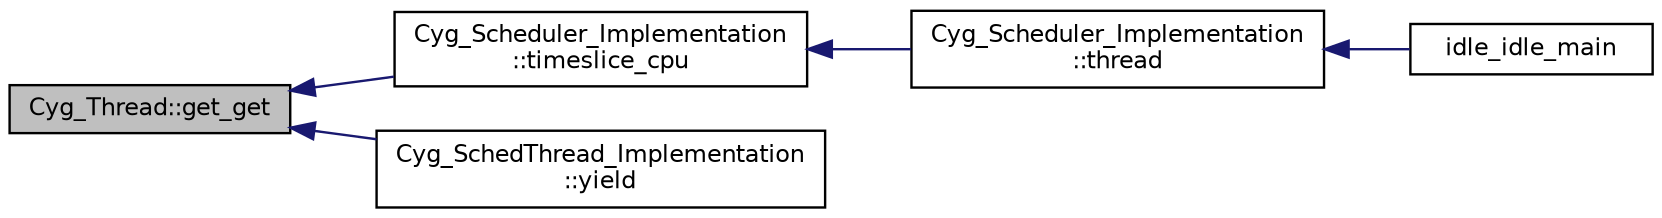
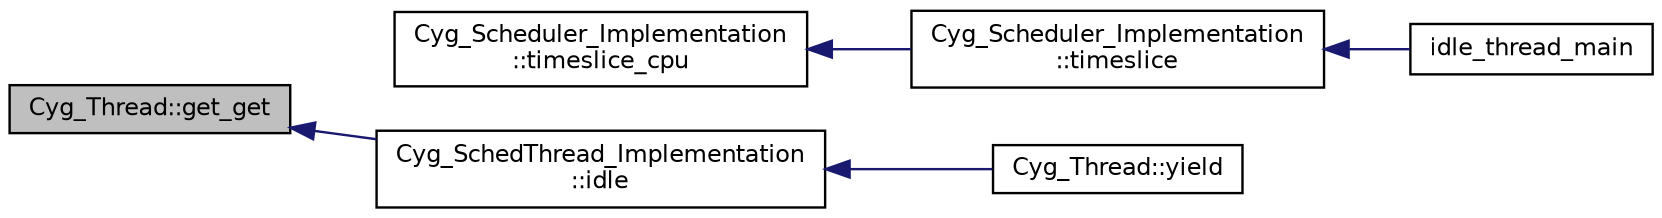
node "Cyg_Scheduler_Implementation ::thread": label "Cyg_Scheduler_Implementation ::thread" -> "Cyg_Scheduler_Implementation ::timeslice"
node "idle_idle_main": label "idle_idle_main" -> "idle_thread_main"
edge "Cyg_Scheduler_Implementation ::timeslice_cpu" -> "Cyg_Thread::get_get": removed
node "Cyg_SchedThread_Implementation ::yield": label "Cyg_SchedThread_Implementation ::yield" -> "Cyg_SchedThread_Implementation ::idle"
node "Cyg_Thread::yield": added
